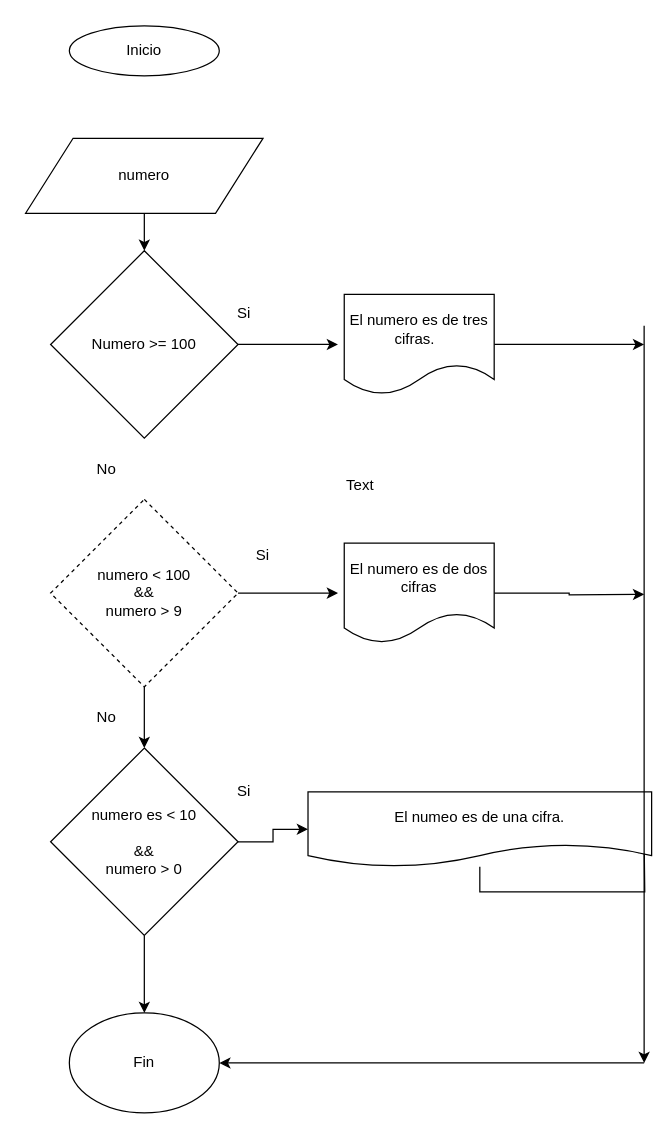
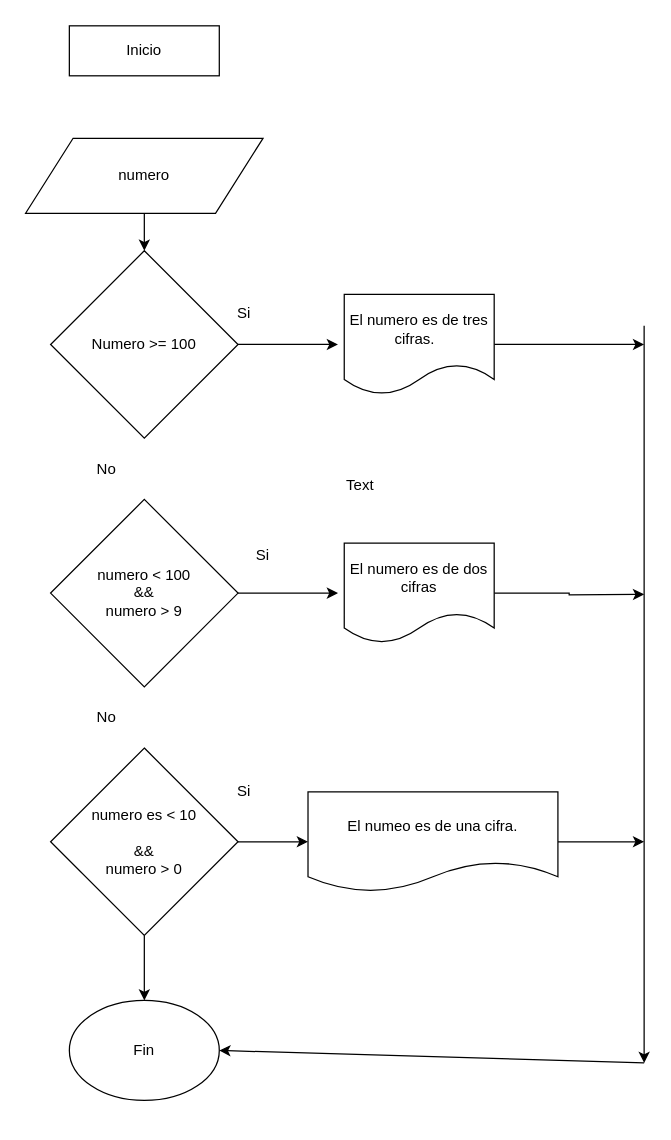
node "Inicio": shape ellipse -> rectangle
node "numero < 100 && numero > 9": style dashed -> solid
edge "numero < 100 && numero > 9" -> "numero es < 10 && numero > 0": removed
node "El numeo es de una cifra.": size 344x75 -> 250x100
node "Fin": moved (144, 1063) -> (144, 1051)
